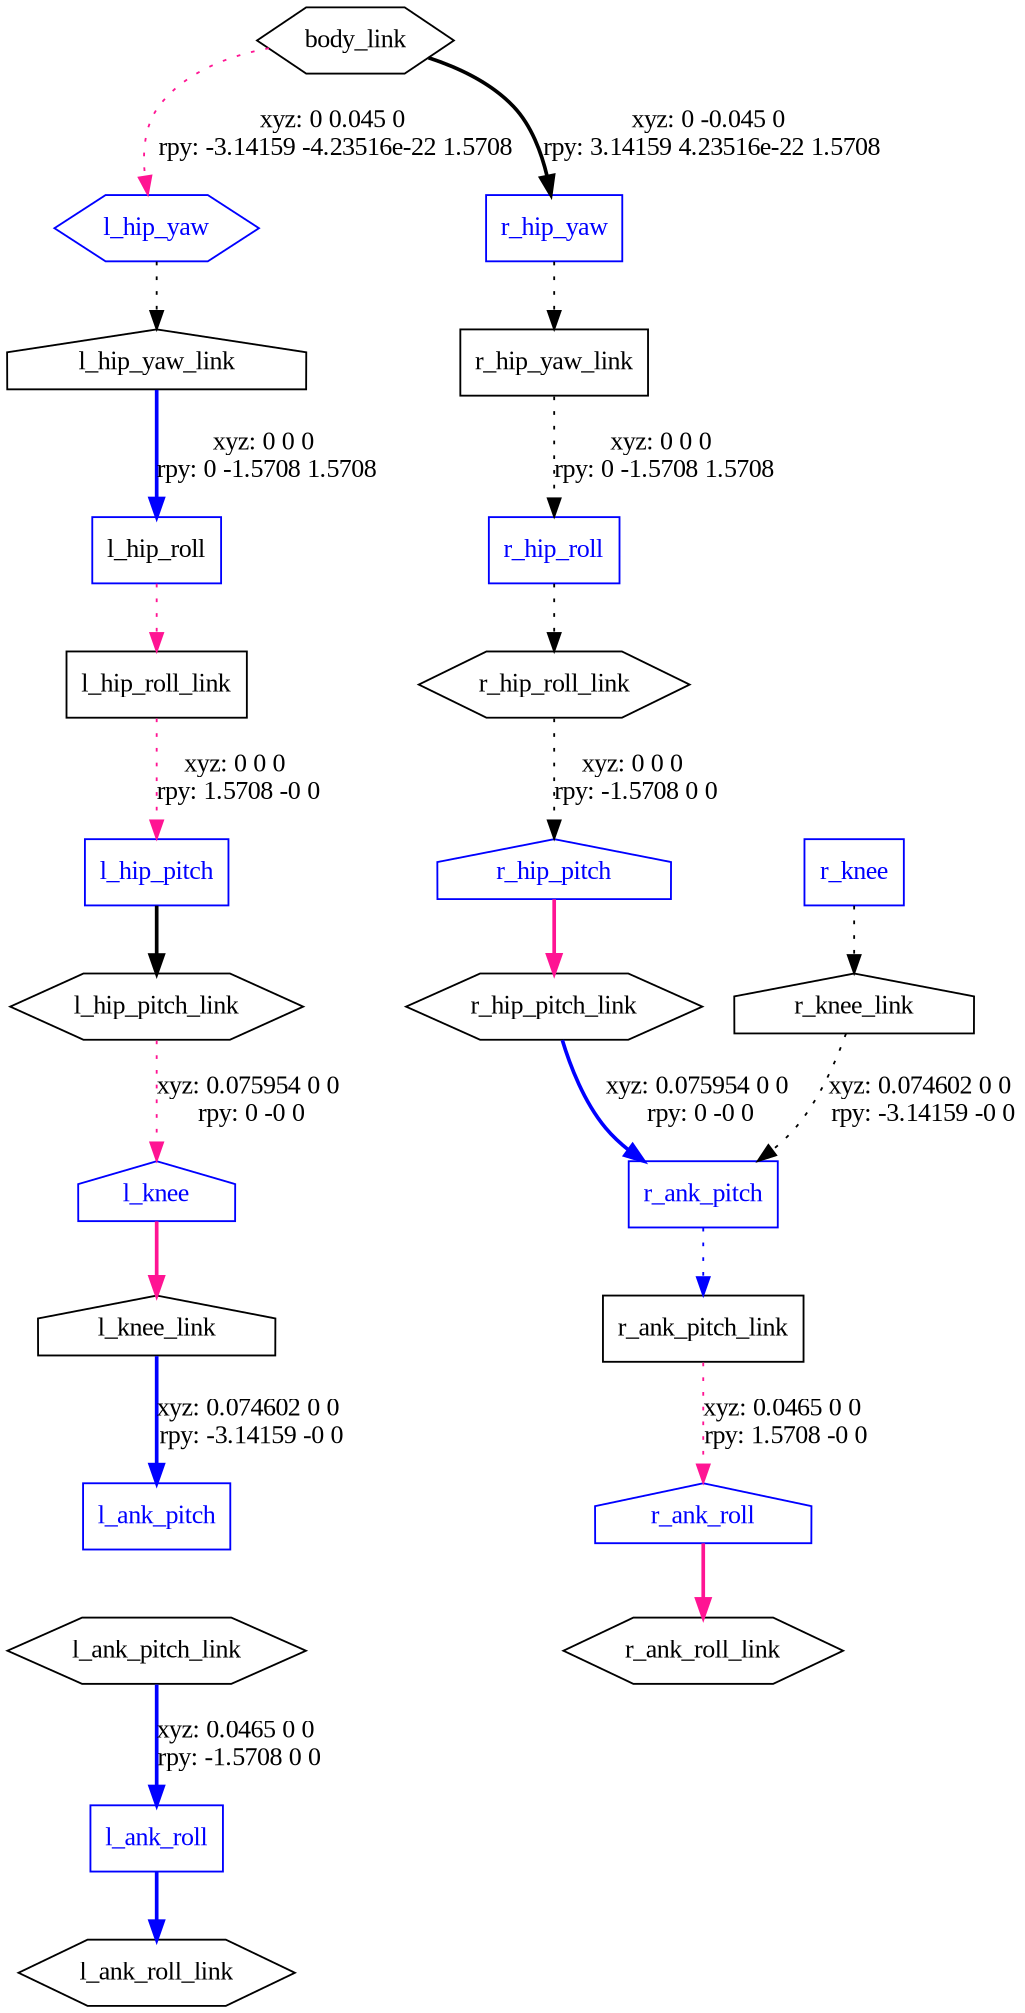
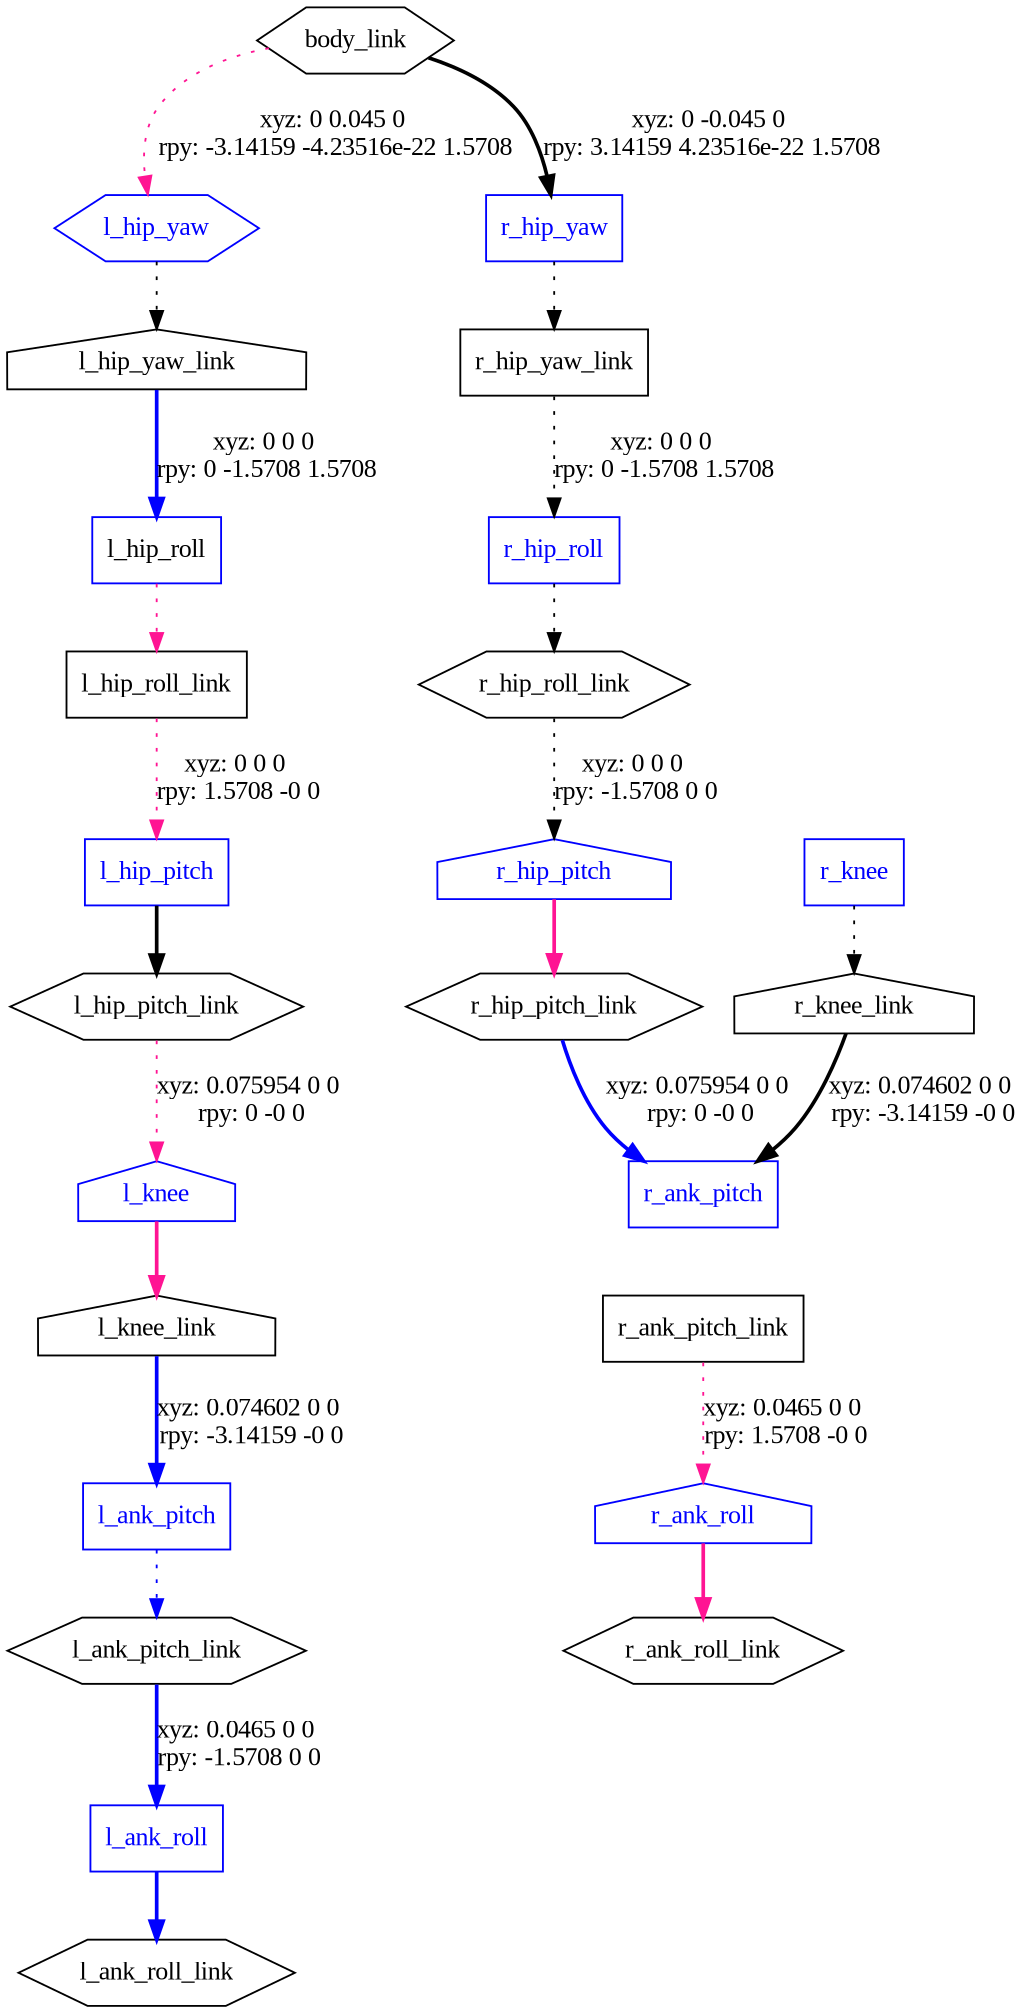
edge "r_knee_link" -> "r_ank_pitch": style dotted -> bold
edge "r_ank_pitch" -> "r_ank_pitch_link": removed
edge "l_ank_pitch" -> "l_ank_pitch_link": added
